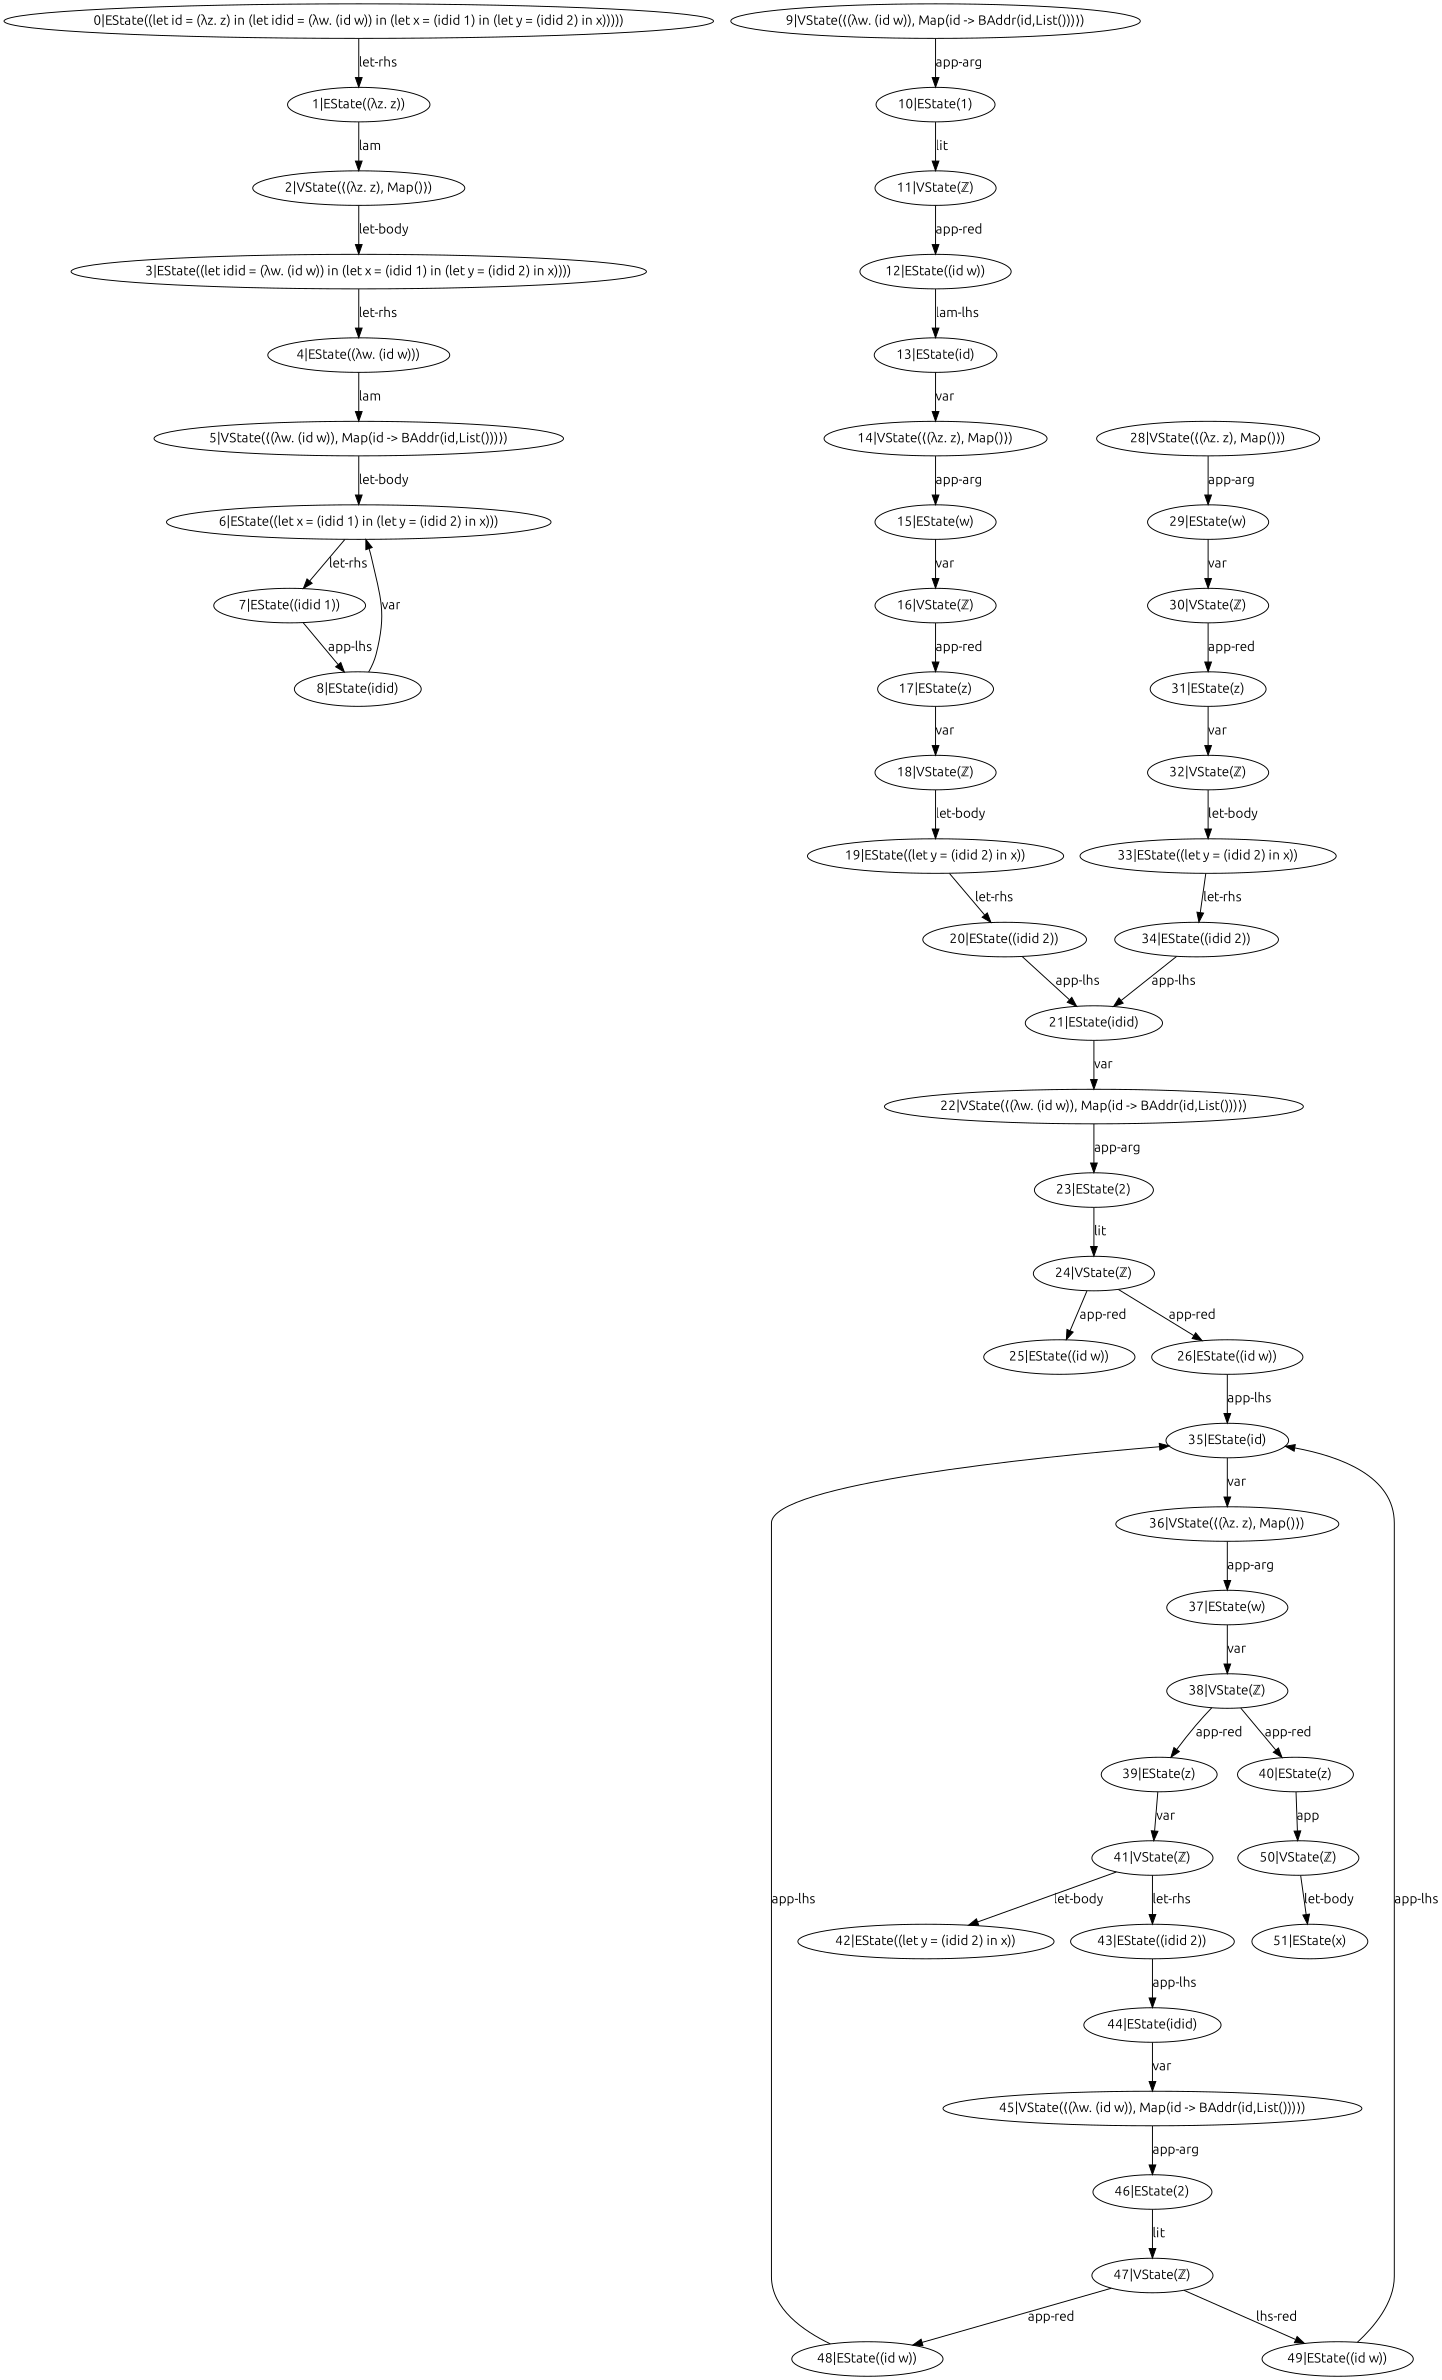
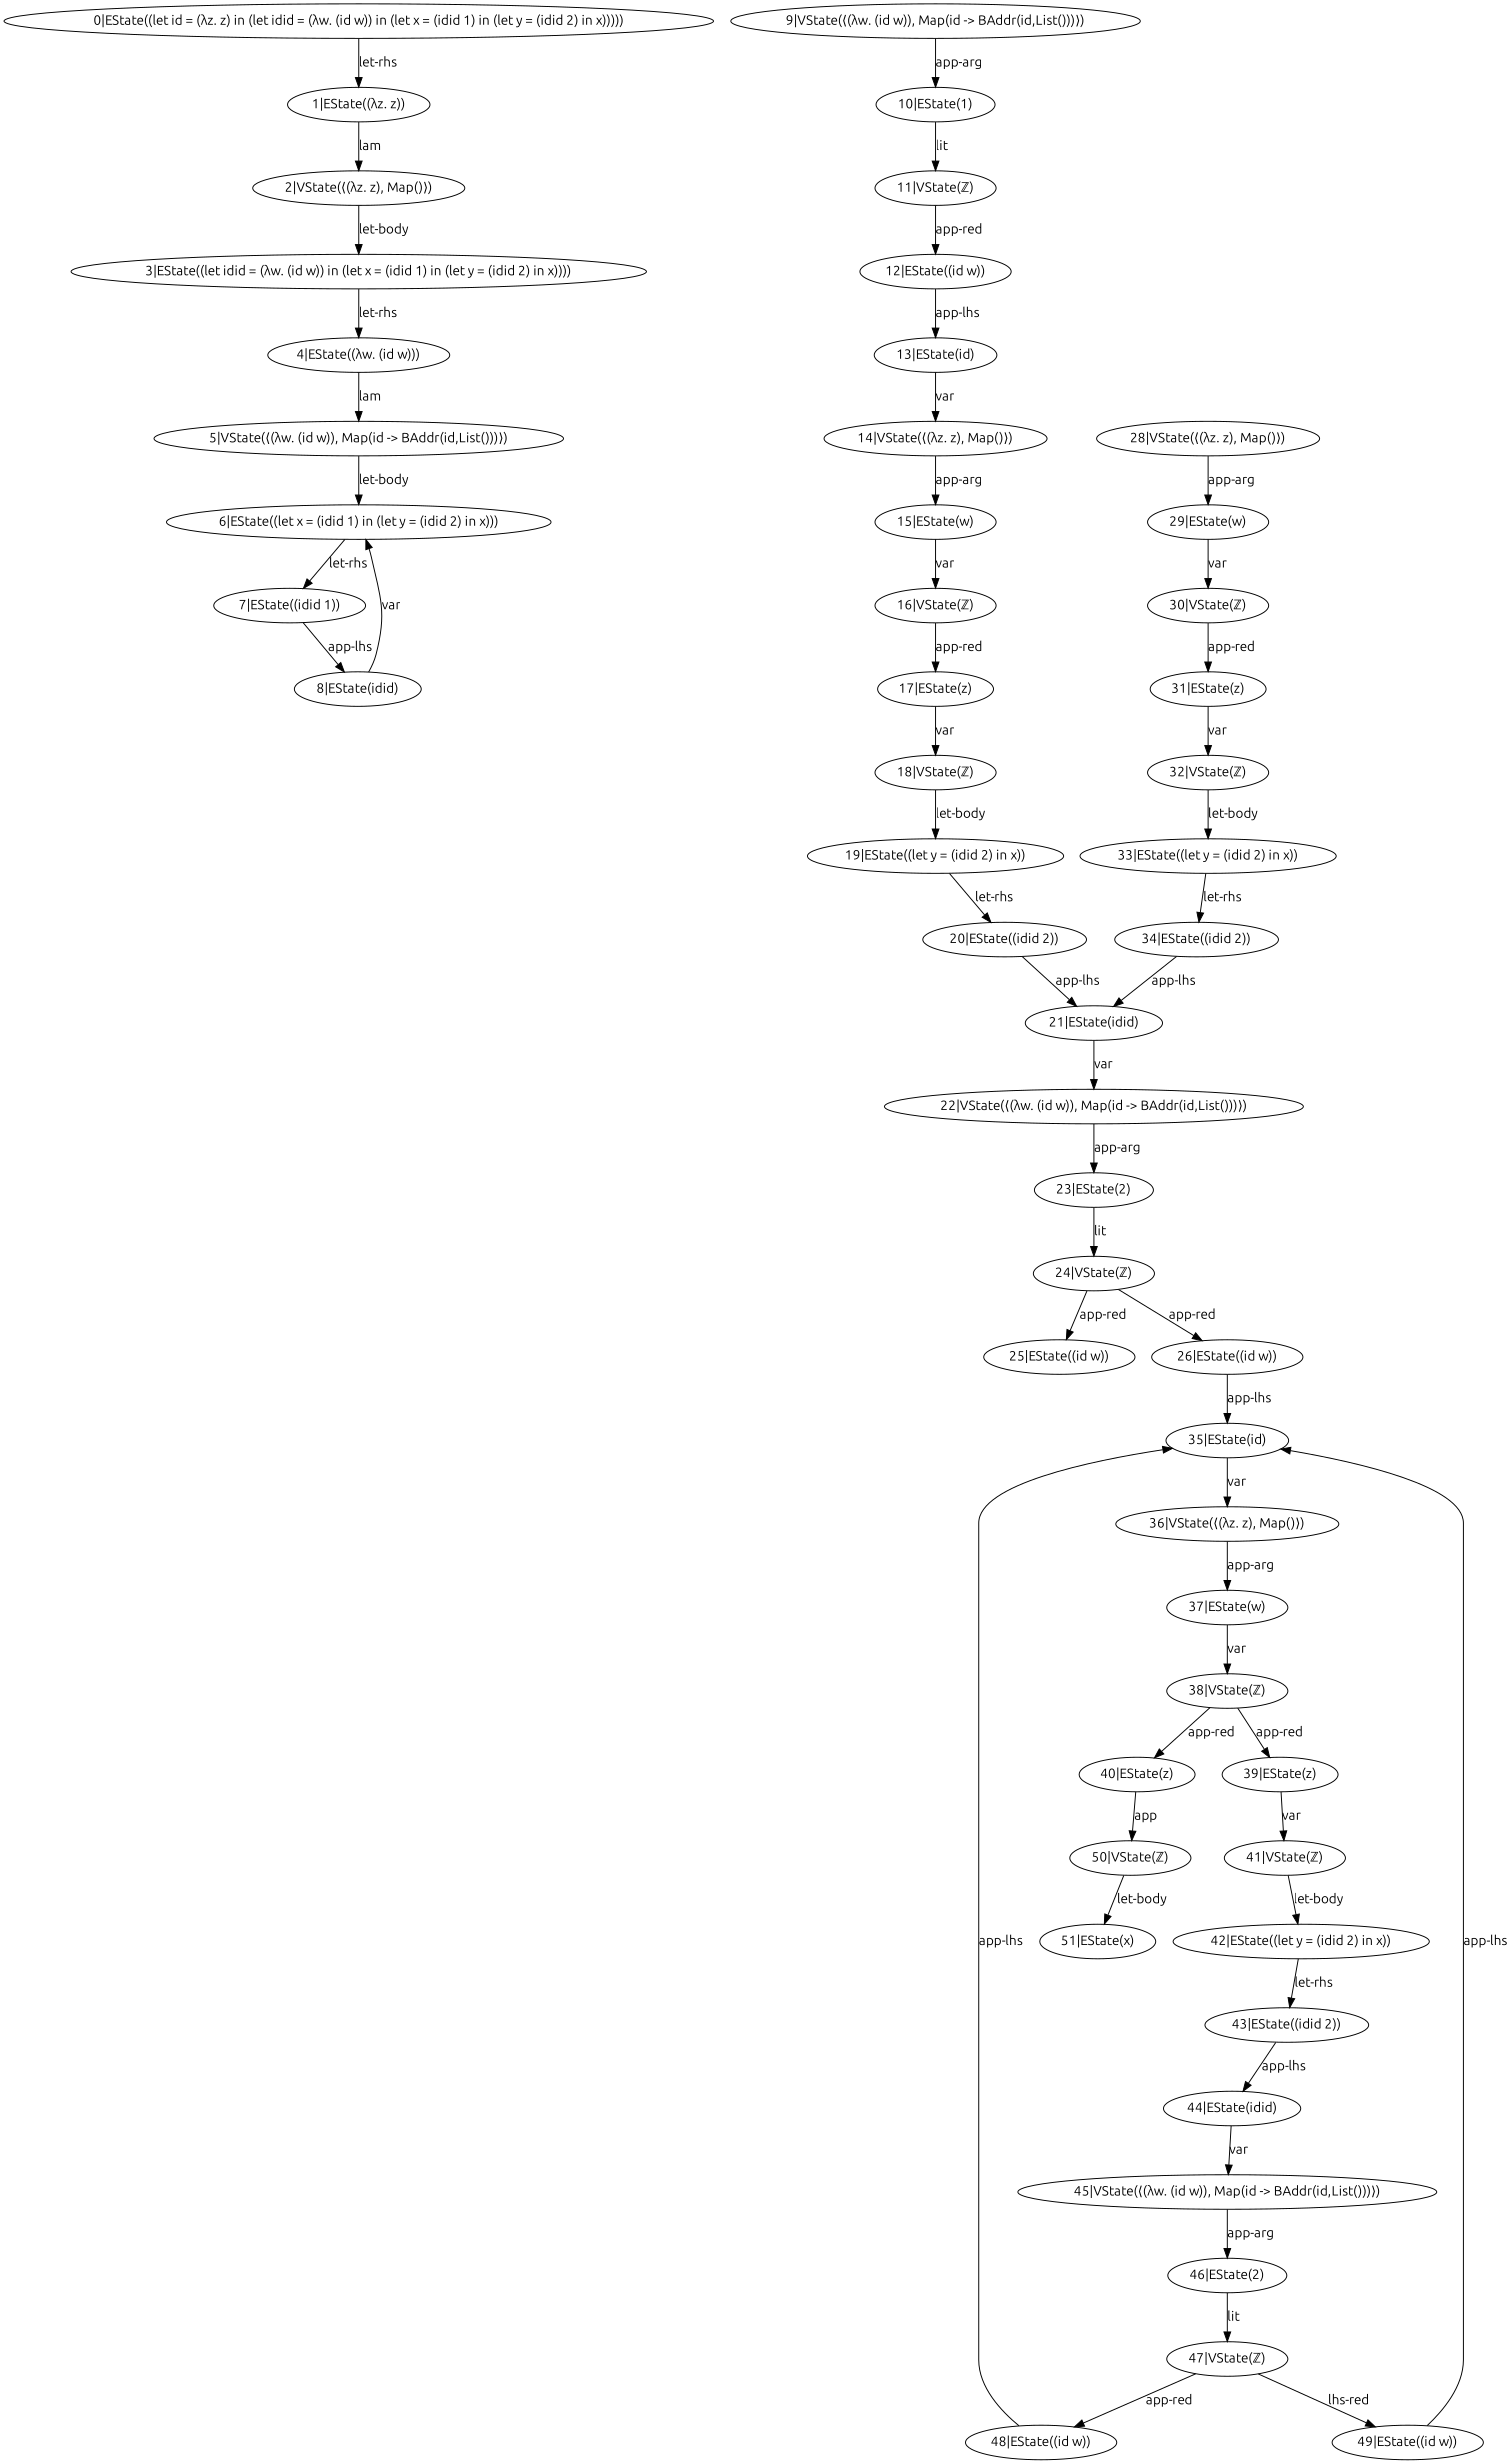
edge "12|EState((id w))" -> "13|EState(id)": label "lam-lhs" -> "app-lhs"
edge "41|VState(ℤ)" -> "43|EState((idid 2))": now "42|EState((let y = (idid 2) in x))" -> "43|EState((idid 2))"
